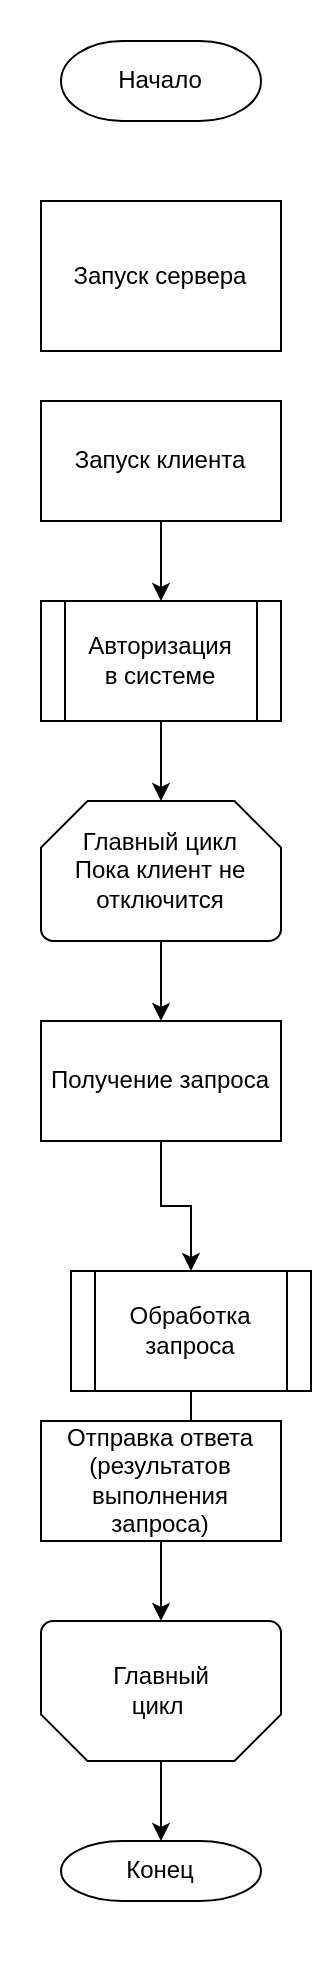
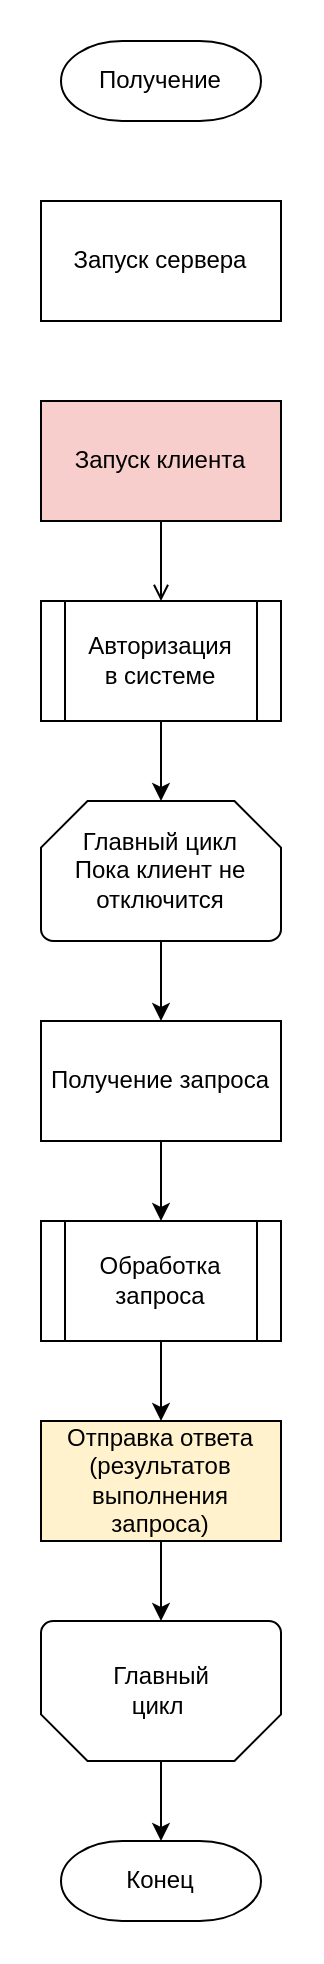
node "Начало": label "Начало" -> "Получение"
node "Запуск сервера": size 240x150 -> 240x120
node "Запуск клиента": fillcolor #ffffff -> #f8cecc
edge "Запуск клиента" -> "Авторизация в системе": arrowhead classic -> open
node "Обработка запроса": moved (191, 1331) -> (161, 1281)
node "Отправка ответа (результатов выполнения запроса)": fillcolor #ffffff -> #fff2cc
node "Конец": size 200x60 -> 200x80
